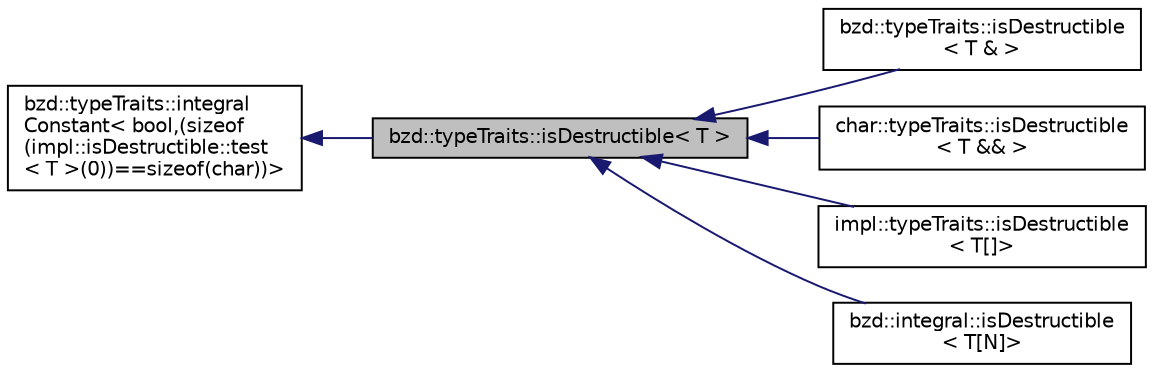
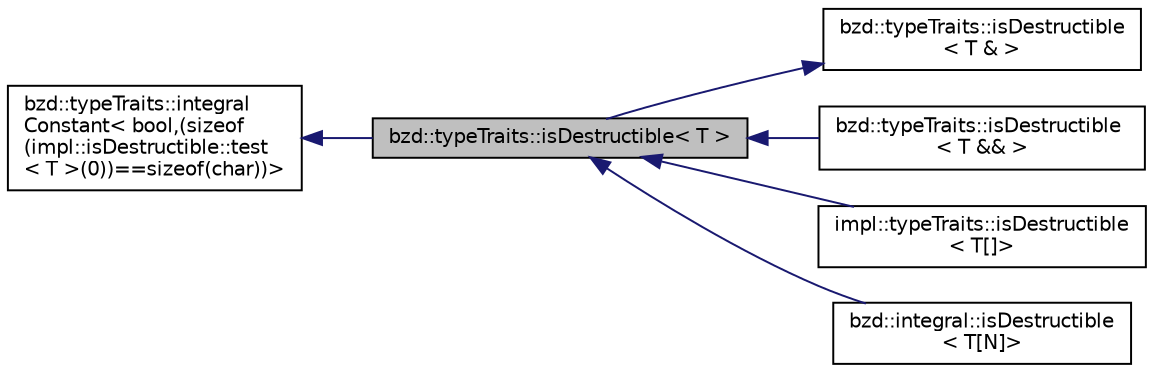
edge "bzd::typeTraits::isDestructible < T & >" -> "bzd::typeTraits::isDestructible< T >": reversed
node "char::typeTraits::isDestructible < T && >": label "char::typeTraits::isDestructible < T && >" -> "bzd::typeTraits::isDestructible < T && >"
